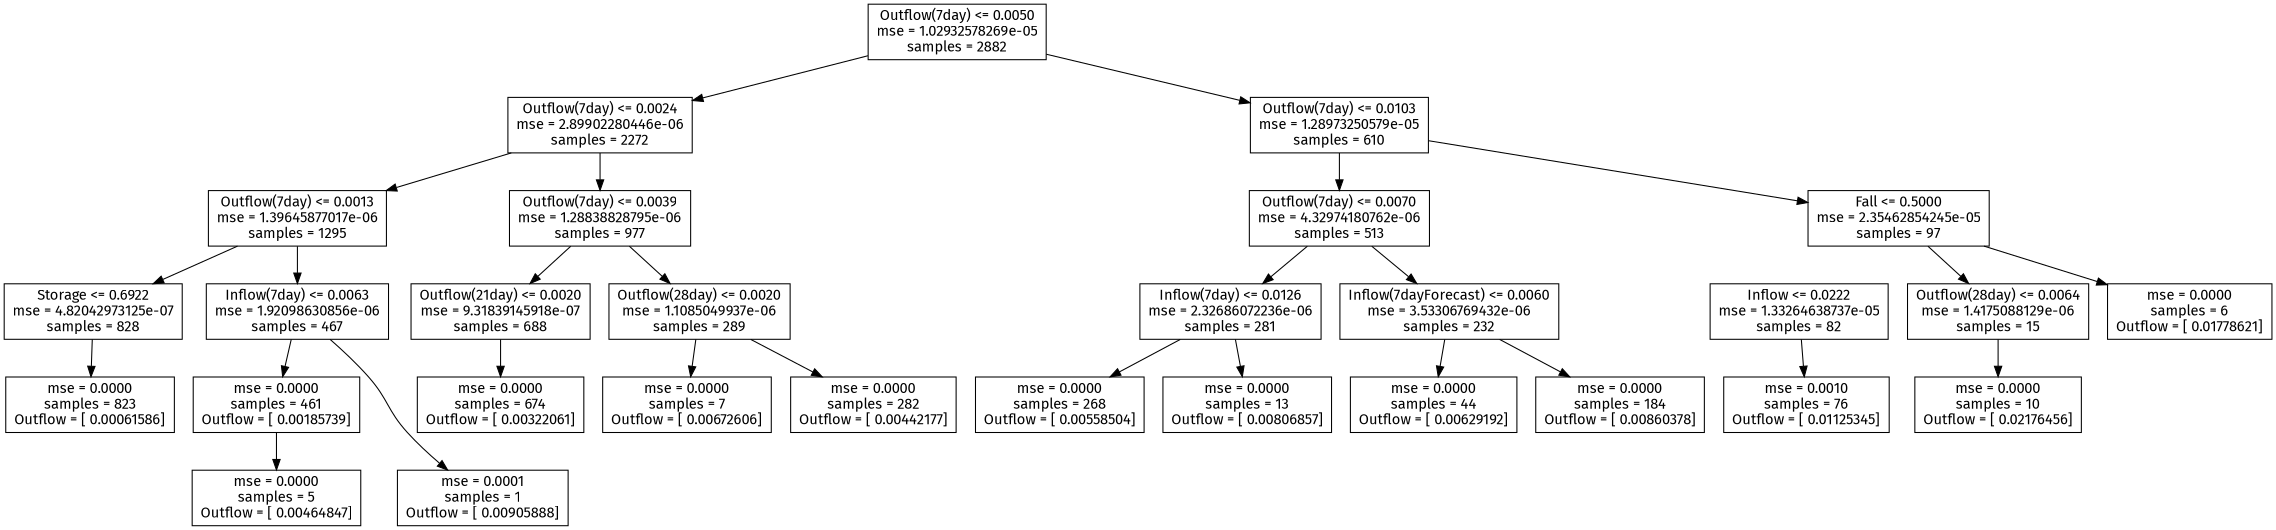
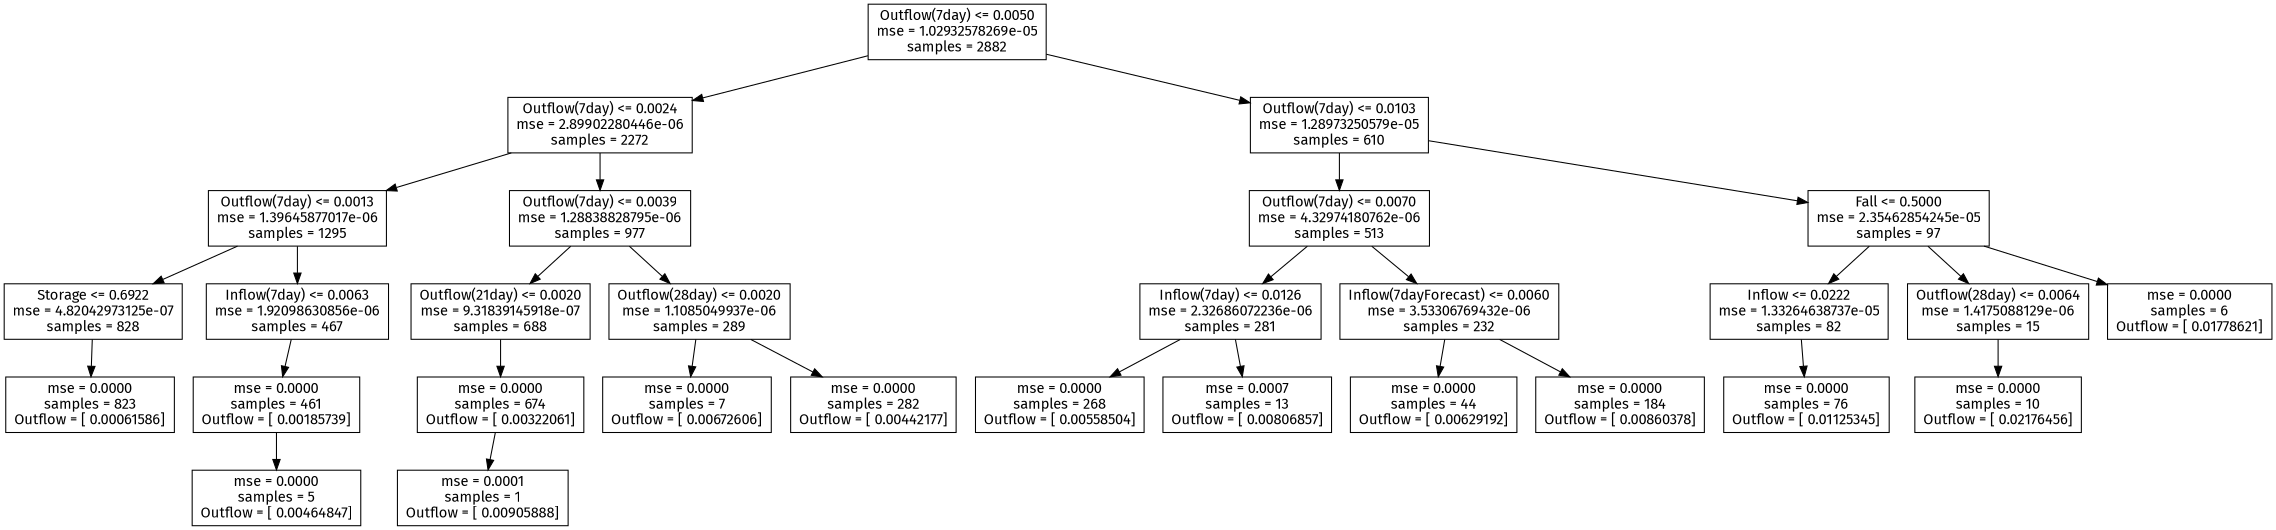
edge "Fall <= 0.5000 mse = 2.35462854245e-05 samples = 97" -> "Inflow <= 0.0222 mse = 1.33264638737e-05 samples = 82": added
edge "Inflow(7day) <= 0.0063 mse = 1.92098630856e-06 samples = 467" -> "mse = 0.0001 samples = 1 Outflow = [ 0.00905888]": now "mse = 0.0000 samples = 674 Outflow = [ 0.00322061]" -> "mse = 0.0001 samples = 1 Outflow = [ 0.00905888]"
node "mse = 0.0000 samples = 13 Outflow = [ 0.00806857]": label "mse = 0.0000 samples = 13 Outflow = [ 0.00806857]" -> "mse = 0.0007 samples = 13 Outflow = [ 0.00806857]"
node "mse = 0.0010 samples = 76 Outflow = [ 0.01125345]": label "mse = 0.0010 samples = 76 Outflow = [ 0.01125345]" -> "mse = 0.0000 samples = 76 Outflow = [ 0.01125345]"
